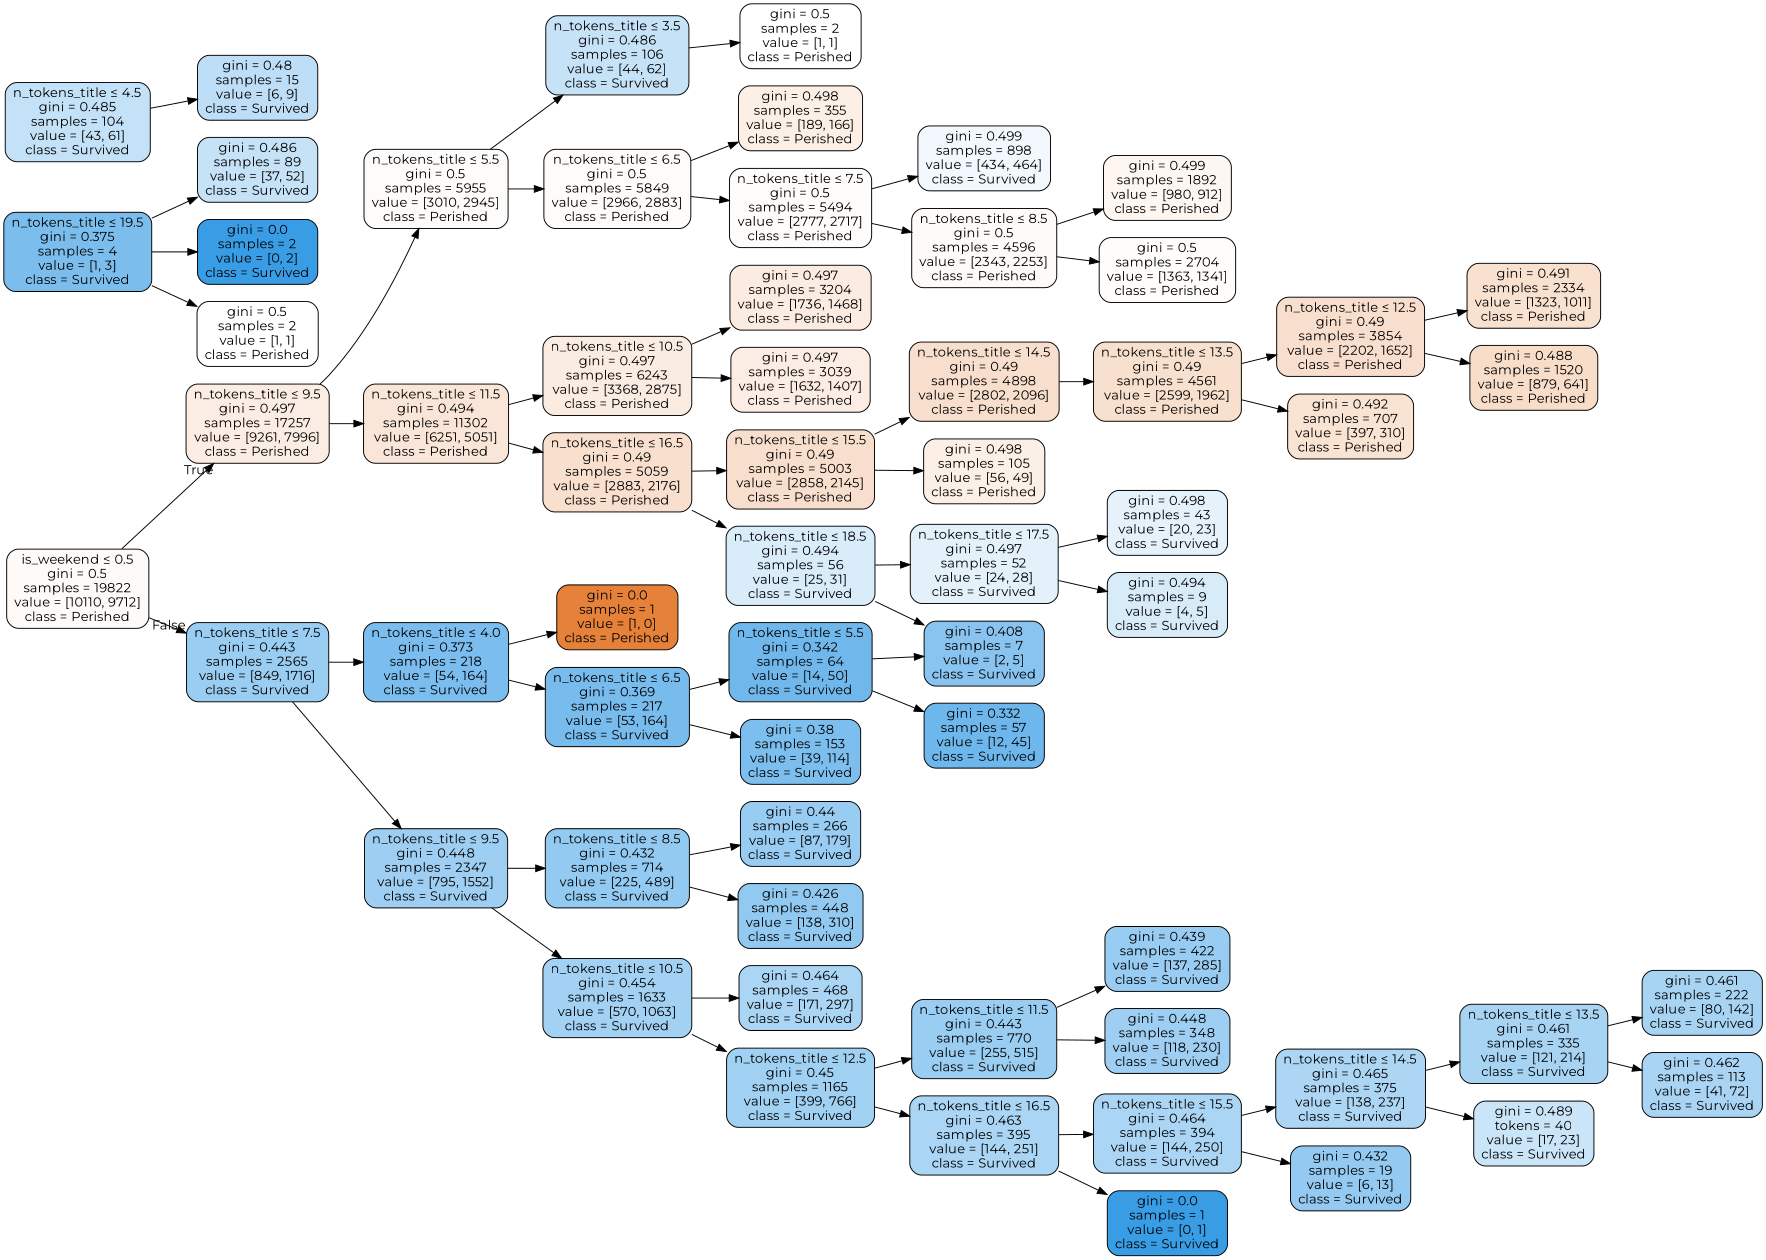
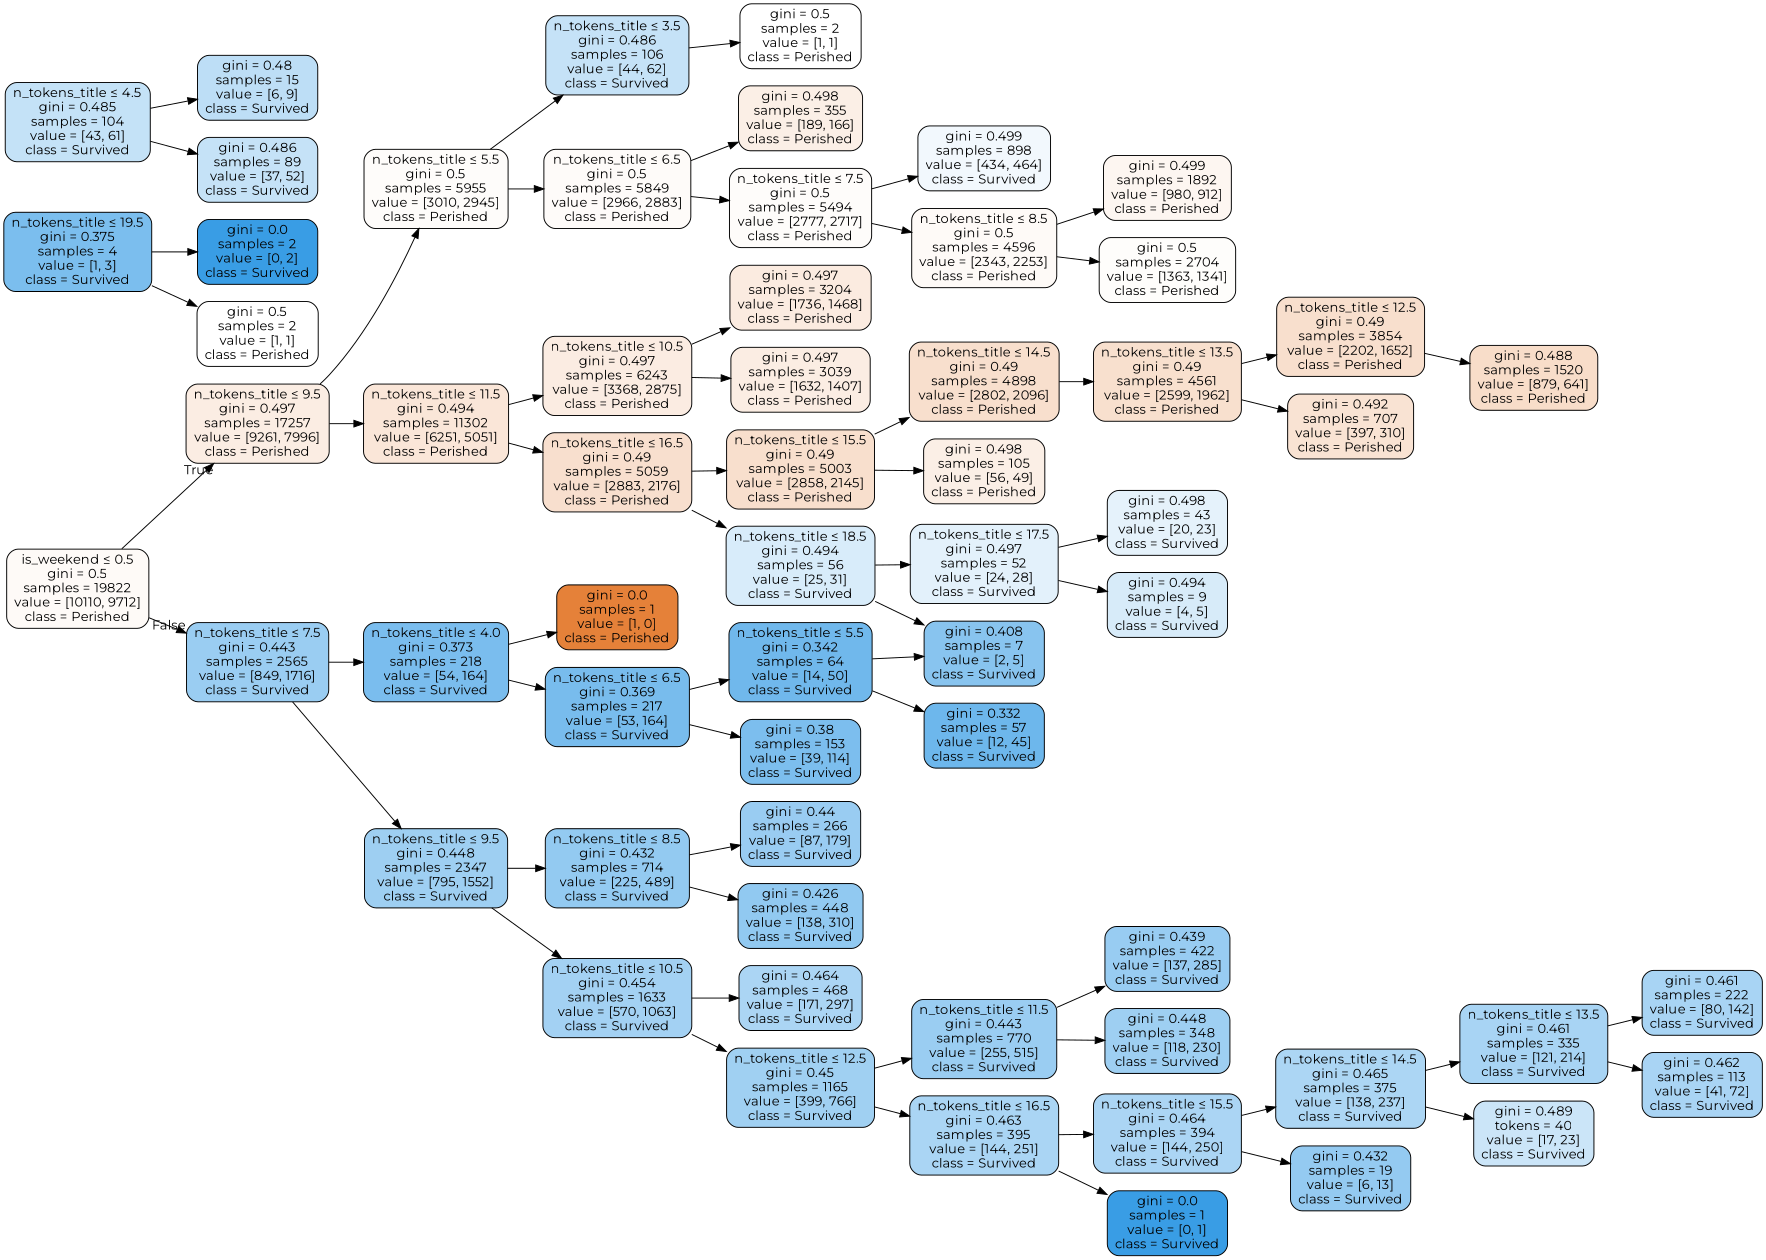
edge "n_tokens_title ≤ 19.5" -> "gini = 0.486": now "n_tokens_title ≤ 4.5" -> "gini = 0.486"
node "gini = 0.491": removed
